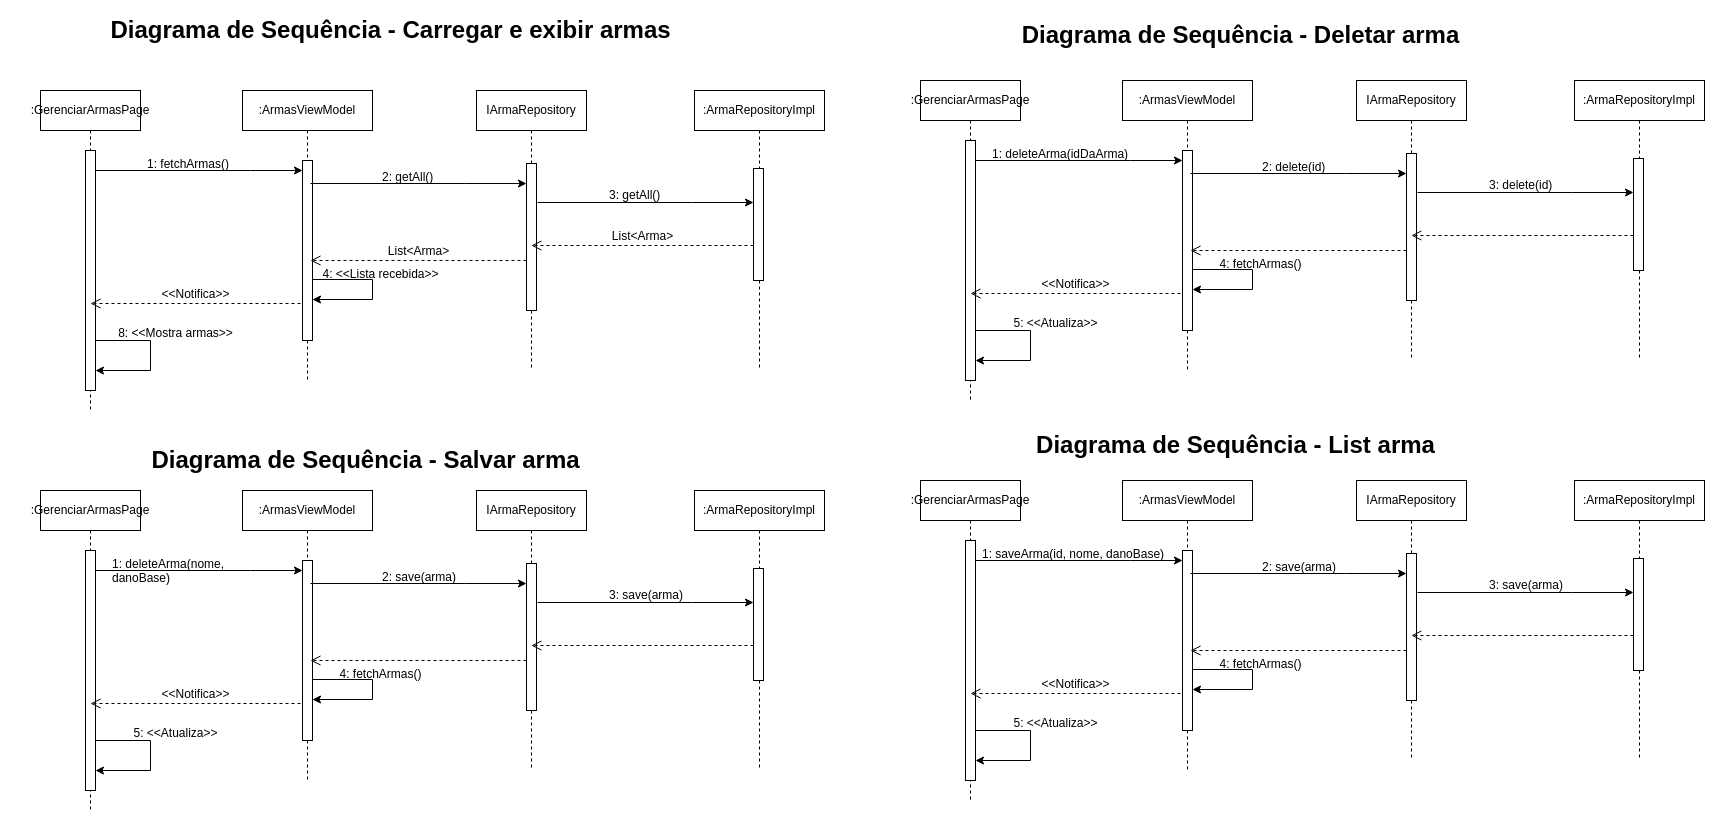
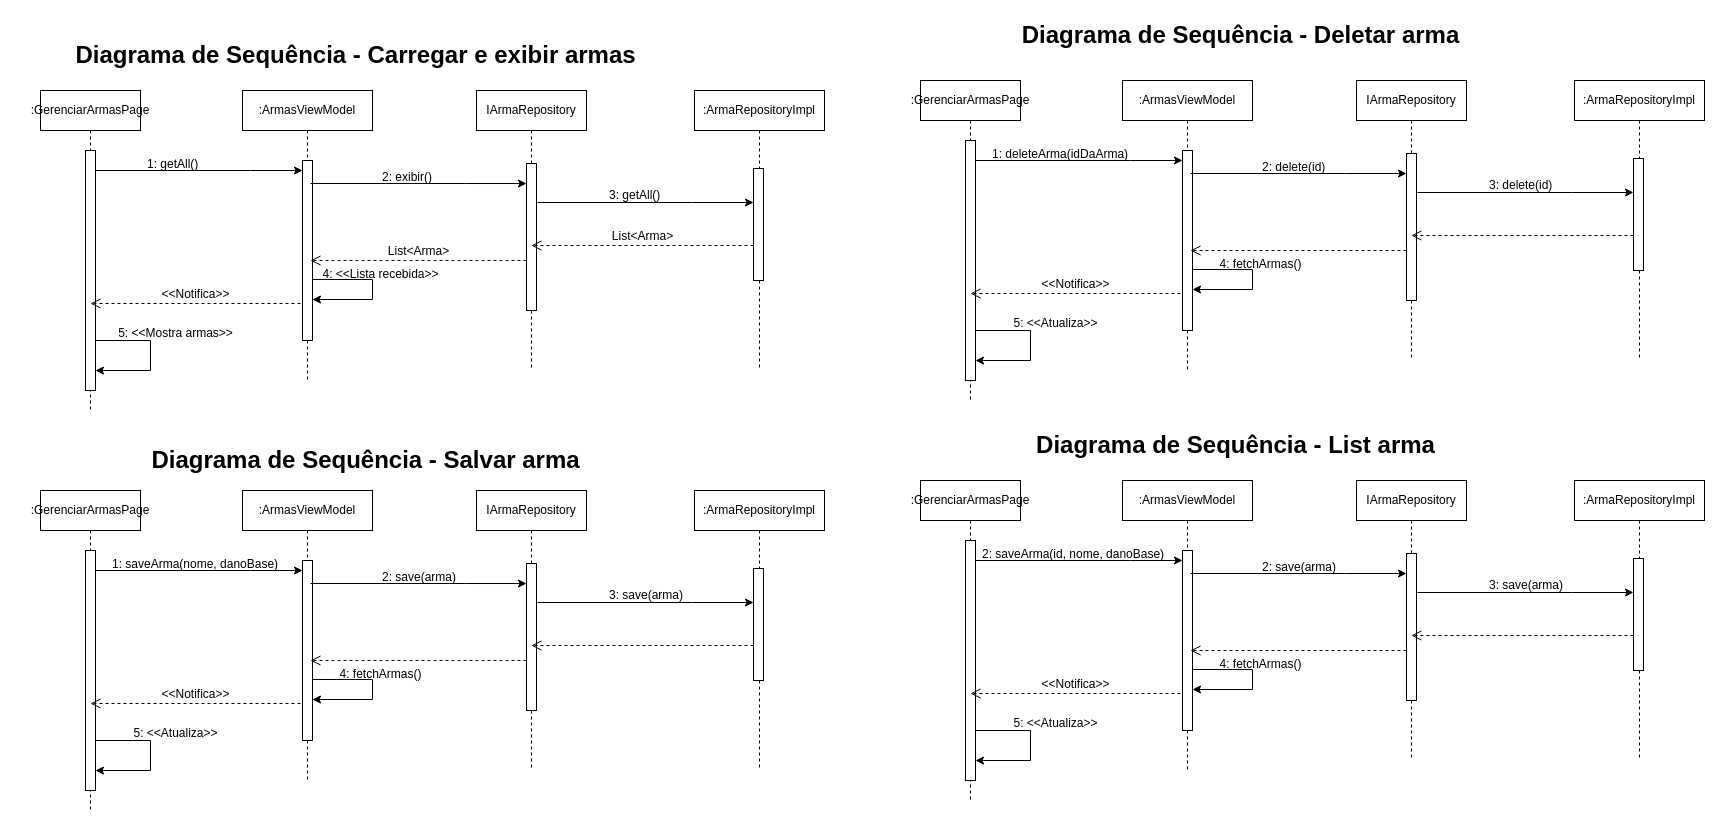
node "Diagrama de Sequência - Carregar e exibir armas": moved (391, 31) -> (356, 56)
node "1: fetchArmas()": label "1: fetchArmas()" -> "1: getAll()"
node "2: getAll()": label "2: getAll()" -> "2: exibir()"
node "8: <<Mostra armas>>": label "8: <<Mostra armas>>" -> "5: <<Mostra armas>>"
node "1: saveArma(id, nome, danoBase)": label "1: saveArma(id, nome, danoBase)" -> "2: saveArma(id, nome, danoBase)"
node "1: deleteArma(nome, danoBase)": label "1: deleteArma(nome, danoBase)" -> "1: saveArma(nome, danoBase)"
